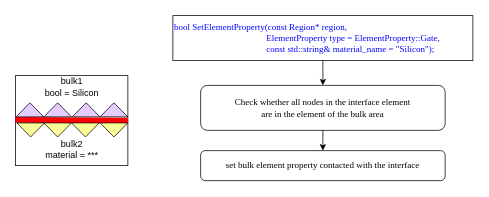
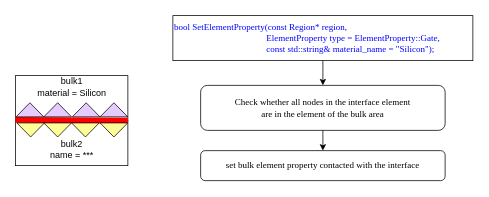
node "bulk1 bool = Silicon": label "bulk1 bool = Silicon" -> "bulk1 material = Silicon"
node "bulk2 material = ***": label "bulk2 material = ***" -> "bulk2 name = ***"
